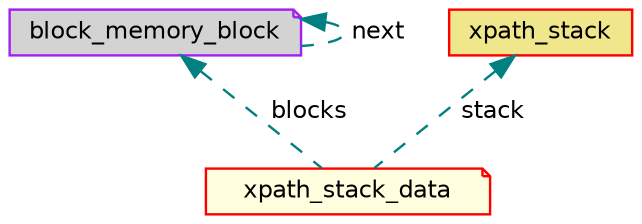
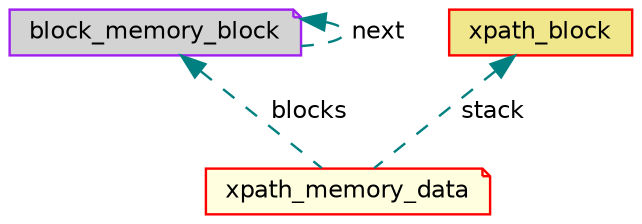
node "xpath_stack": label "xpath_stack" -> "xpath_block"
node "xpath_stack_data": label "xpath_stack_data" -> "xpath_memory_data"
